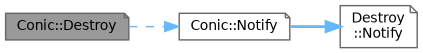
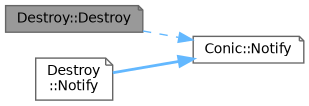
node "Conic::Destroy": label "Conic::Destroy" -> "Destroy::Destroy"
edge "Conic::Notify" -> "Destroy ::Notify": reversed
